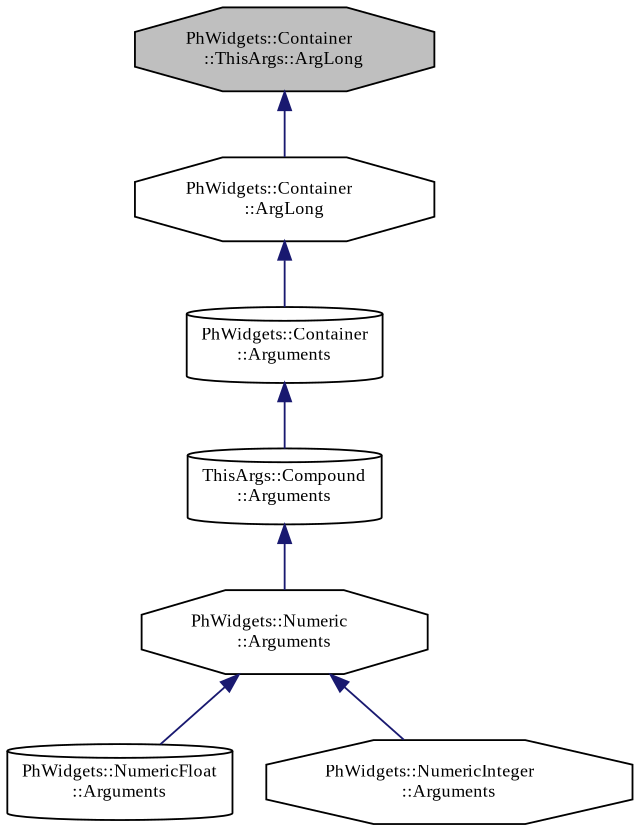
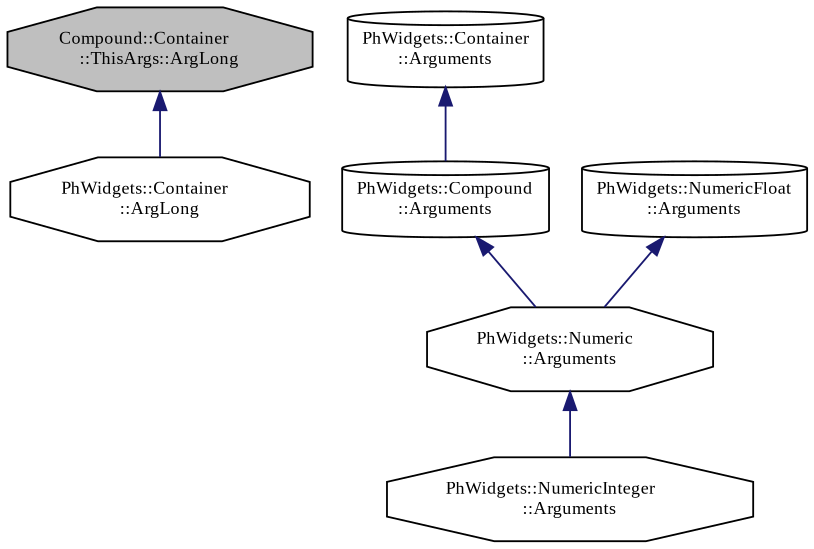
node "PhWidgets::Container ::ThisArgs::ArgLong": label "PhWidgets::Container ::ThisArgs::ArgLong" -> "Compound::Container ::ThisArgs::ArgLong"
edge "PhWidgets::Container ::Arguments" -> "PhWidgets::Container ::ArgLong": removed
node "ThisArgs::Compound ::Arguments": label "ThisArgs::Compound ::Arguments" -> "PhWidgets::Compound ::Arguments"
edge "PhWidgets::NumericFloat ::Arguments" -> "PhWidgets::Numeric ::Arguments": reversed
